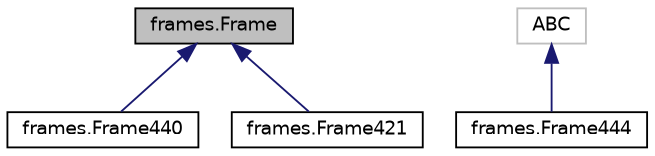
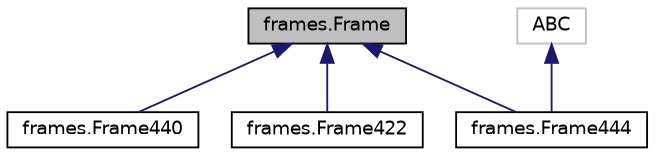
edge "frames.Frame444" -> "frames.Frame": added
node "frames.Frame421": label "frames.Frame421" -> "frames.Frame422"
